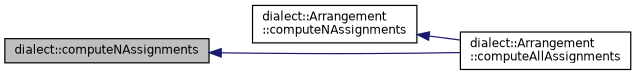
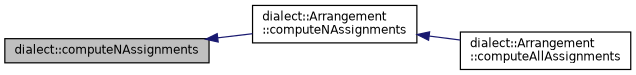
edge "dialect::Arrangement ::computeAllAssignments" -> "dialect::computeNAssignments": now "dialect::Arrangement ::computeNAssignments" -> "dialect::computeNAssignments"
